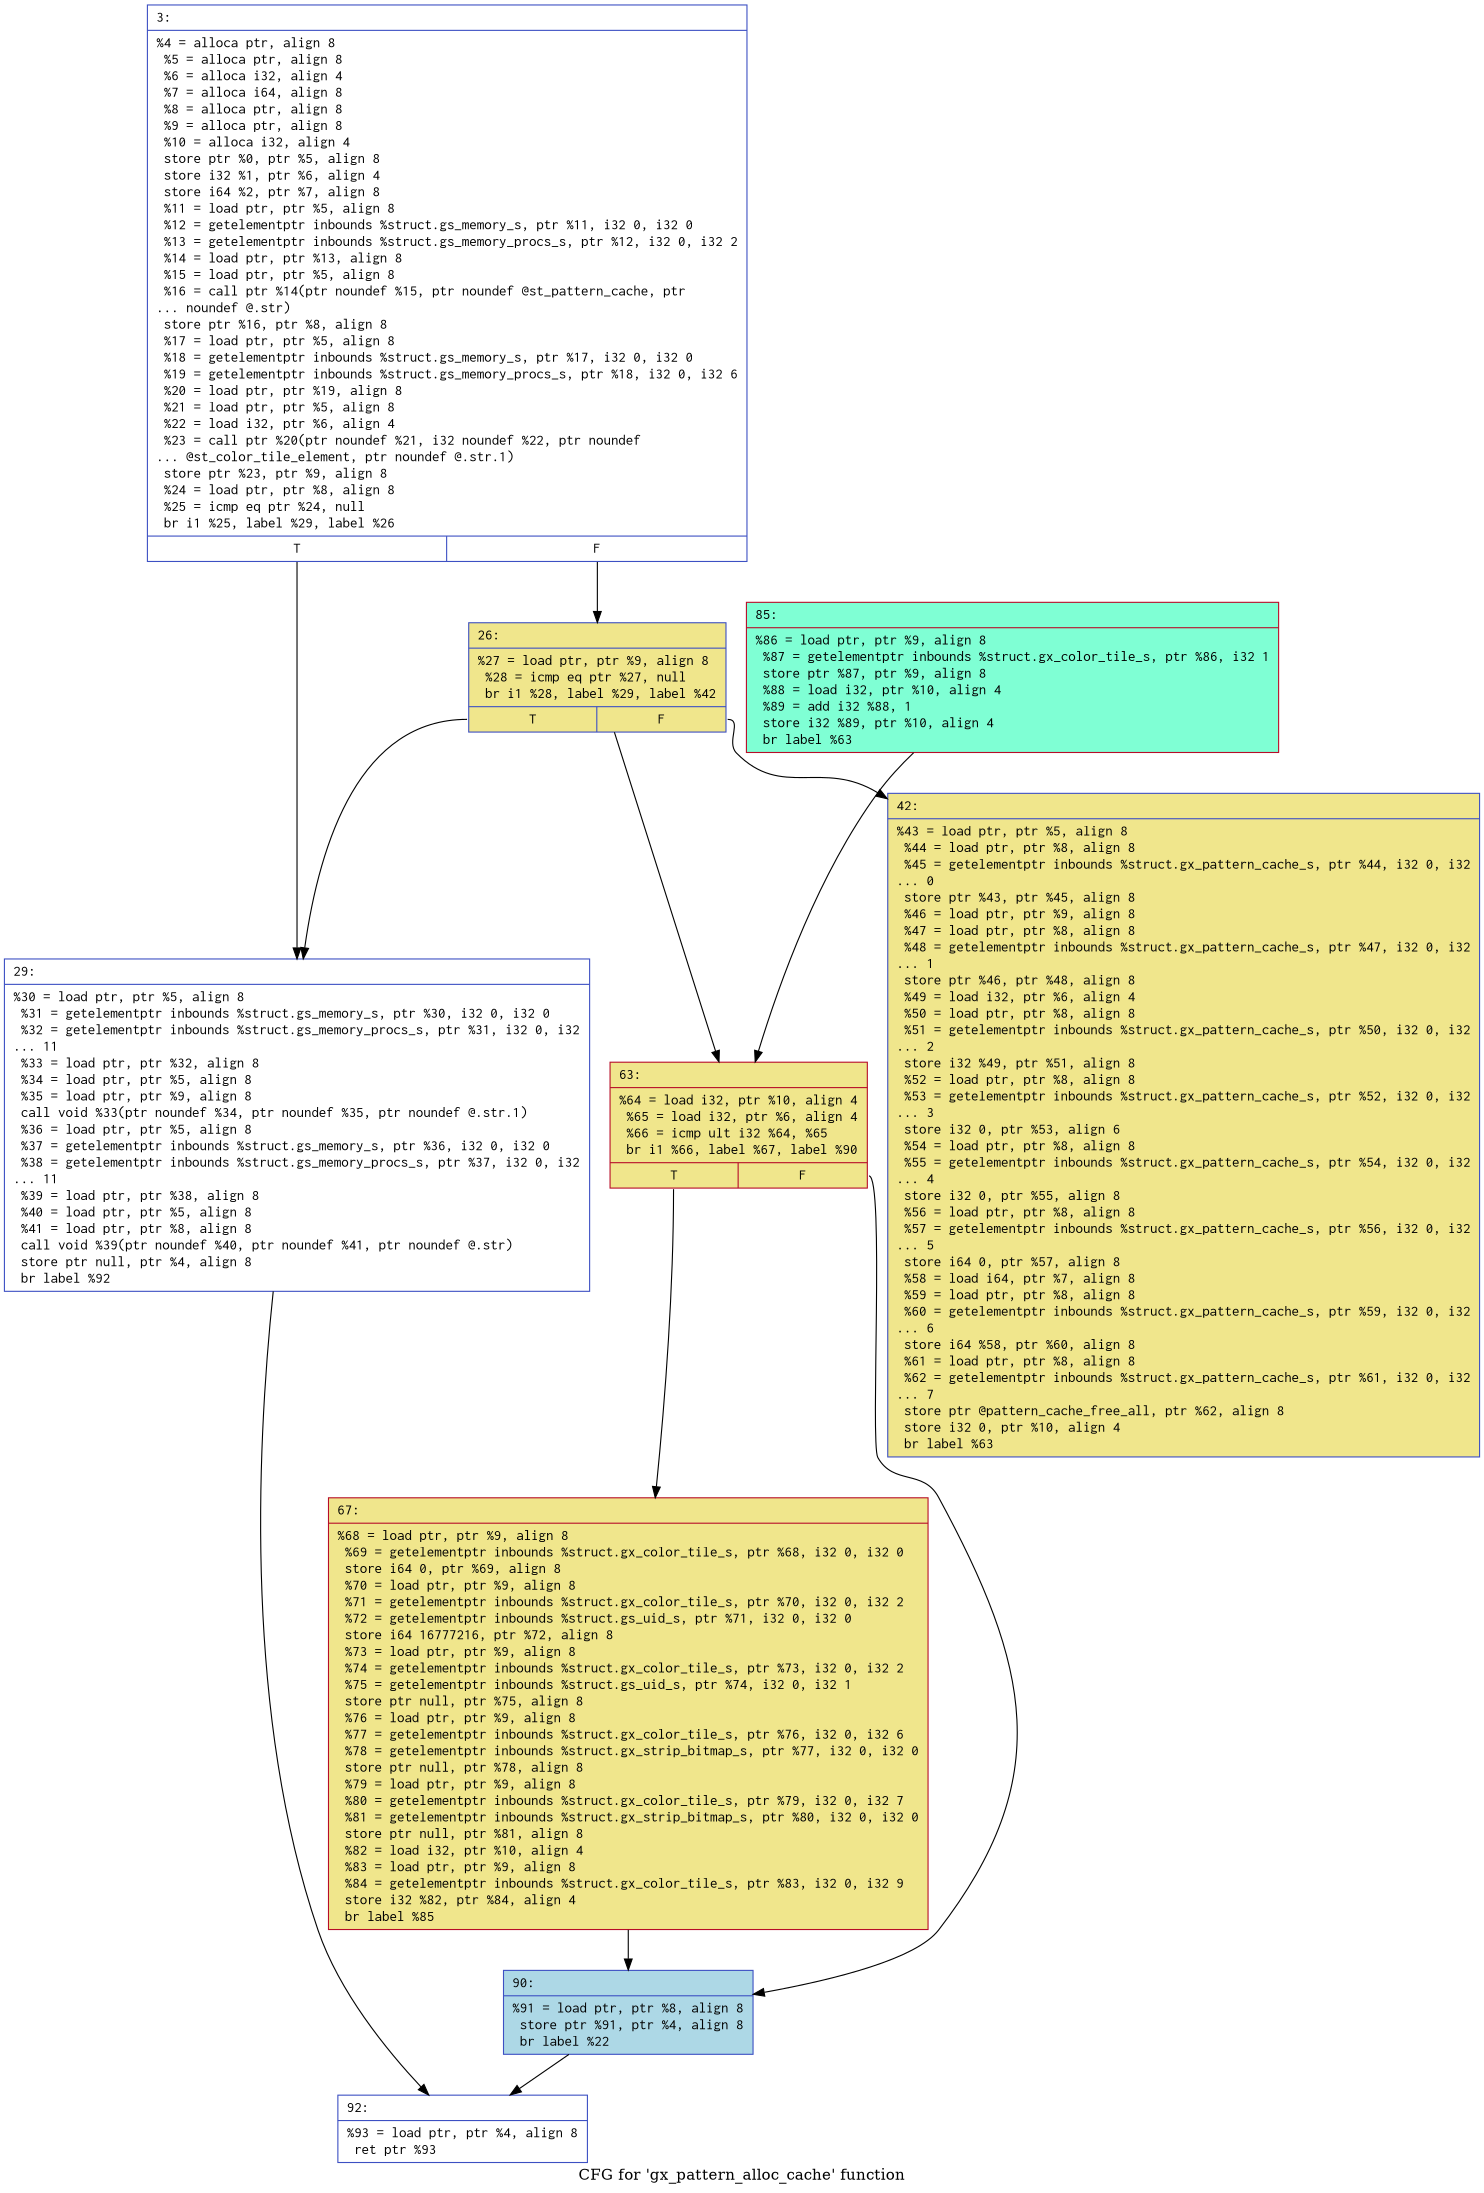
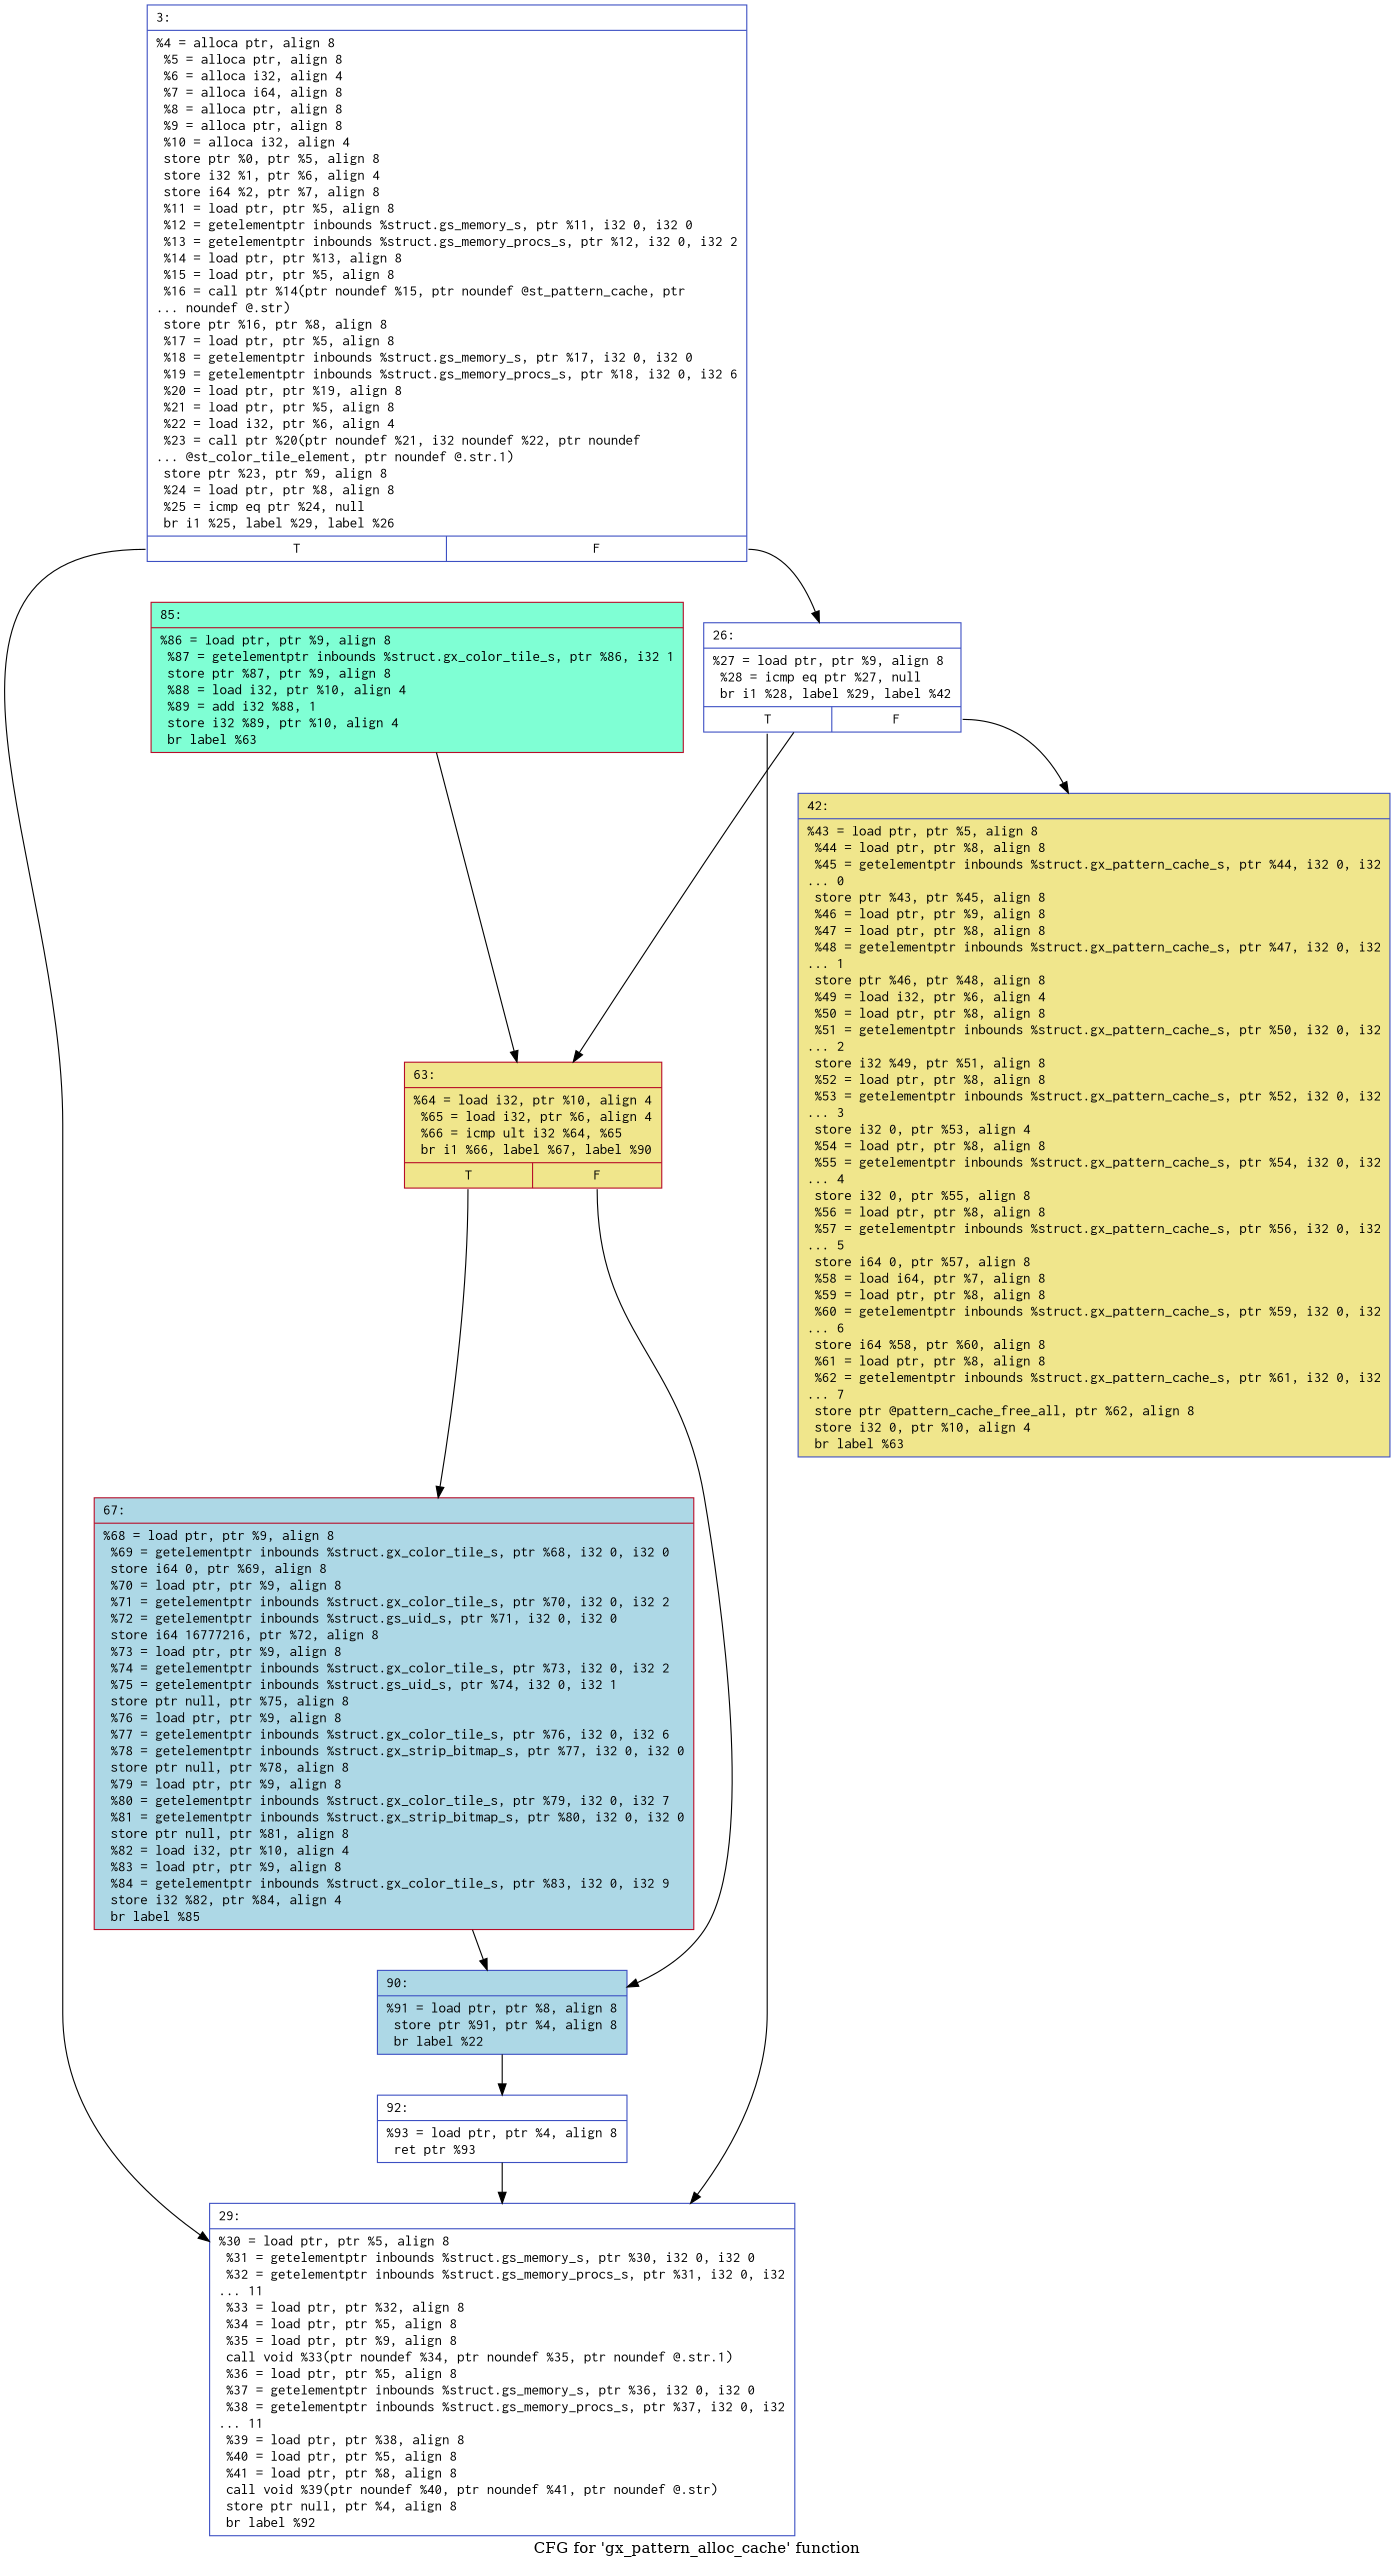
node "26:": fillcolor khaki -> white
node "42:": text "store i32 0, ptr %53, align 6" -> "store i32 0, ptr %53, align 4"
edge "29:" -> "92:": reversed
node "67:": fillcolor khaki -> lightblue
